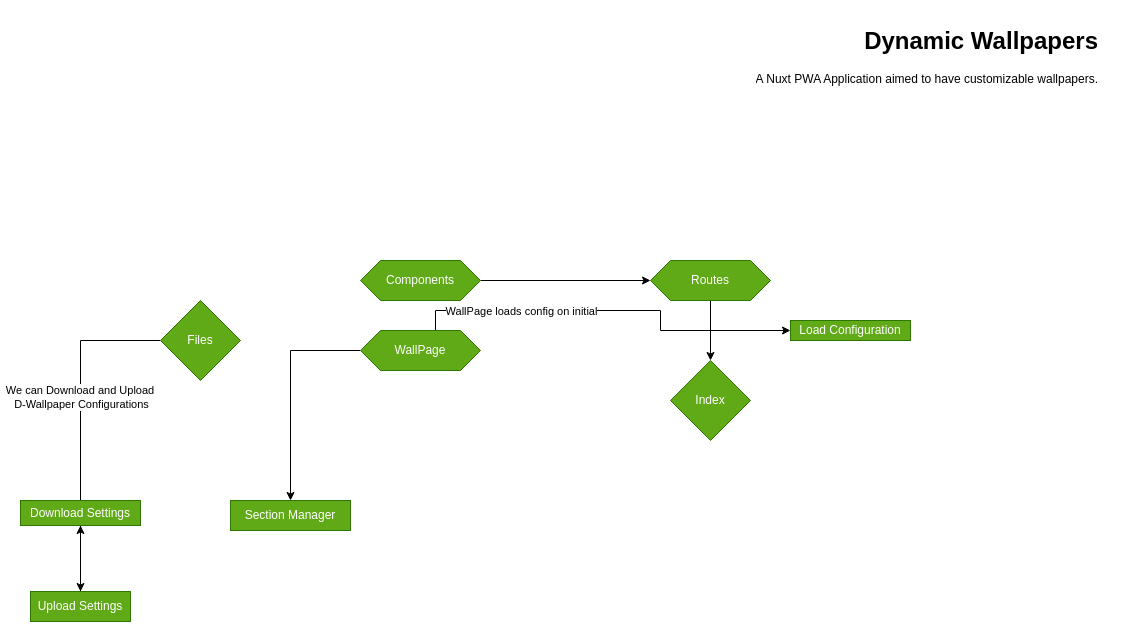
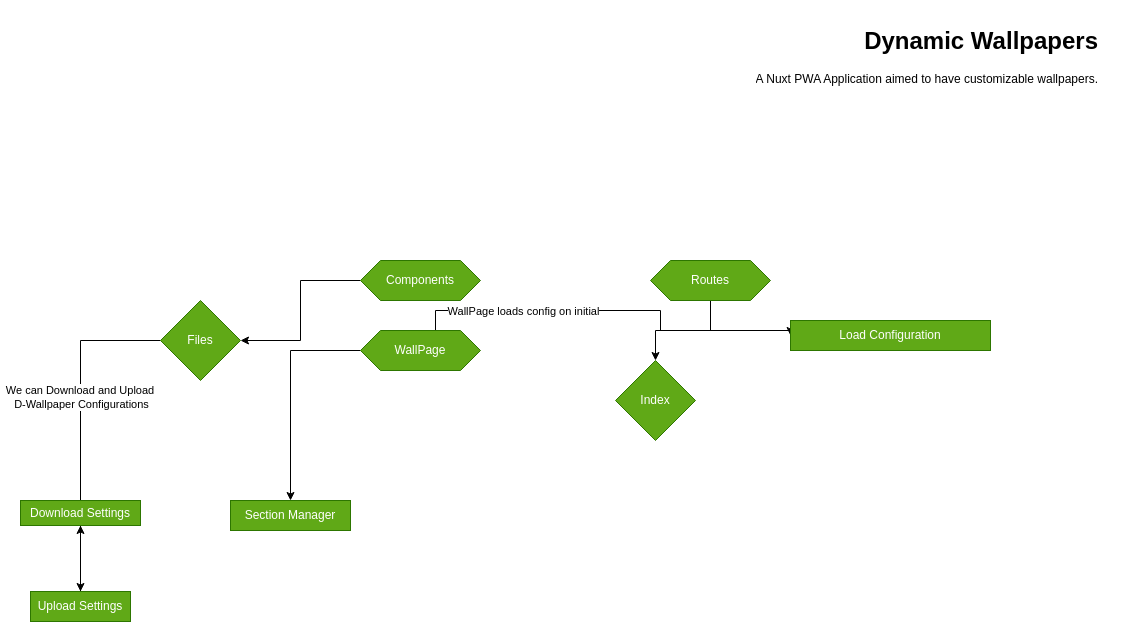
edge "Components" -> "Routes": now "Components" -> "Files"
node "Load Configuration": size 120x20 -> 200x30
node "Index": moved (711, 401) -> (656, 401)
